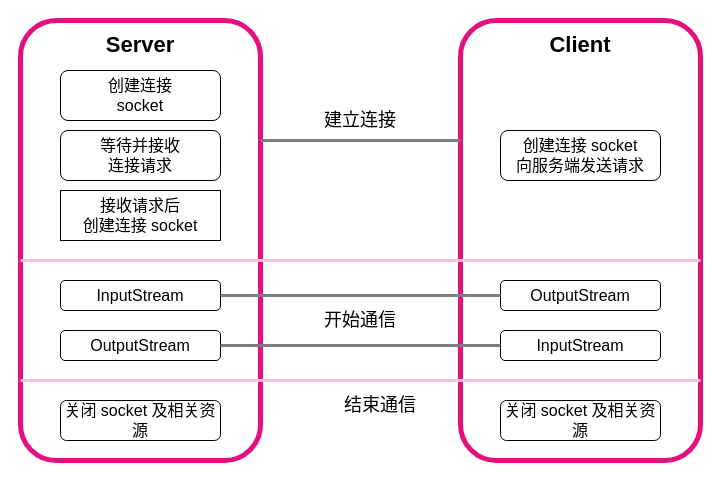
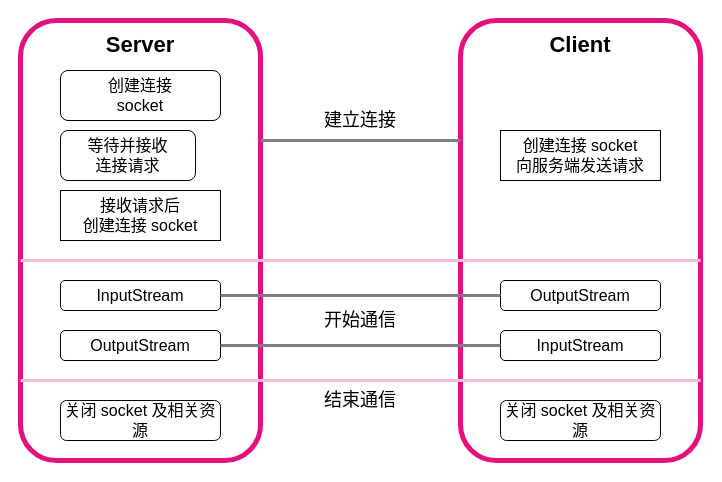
node "等待并接收 连接请求": size 160x50 -> 135x50
node "创建连接 socket 向服务端发送请求": shape rounded rectangle -> rectangle
node "结束通信": moved (381, 406) -> (361, 401)
